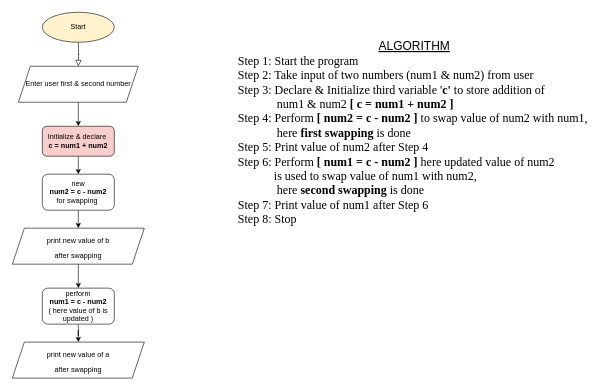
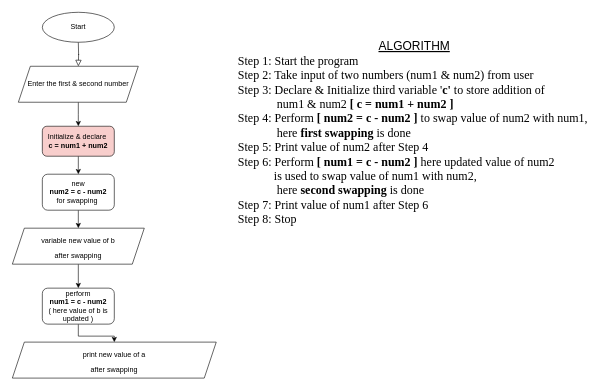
node "Start": fillcolor #fff2cc -> #ffffff
node "Enter user first & second number": label "Enter user first & second number" -> "Enter the first & second number"
node "print new value of b after swapping": label "print new value of b after swapping" -> "variable new value of b after swapping"
node "print new value of a after swapping": size 132x36 -> 204x36
